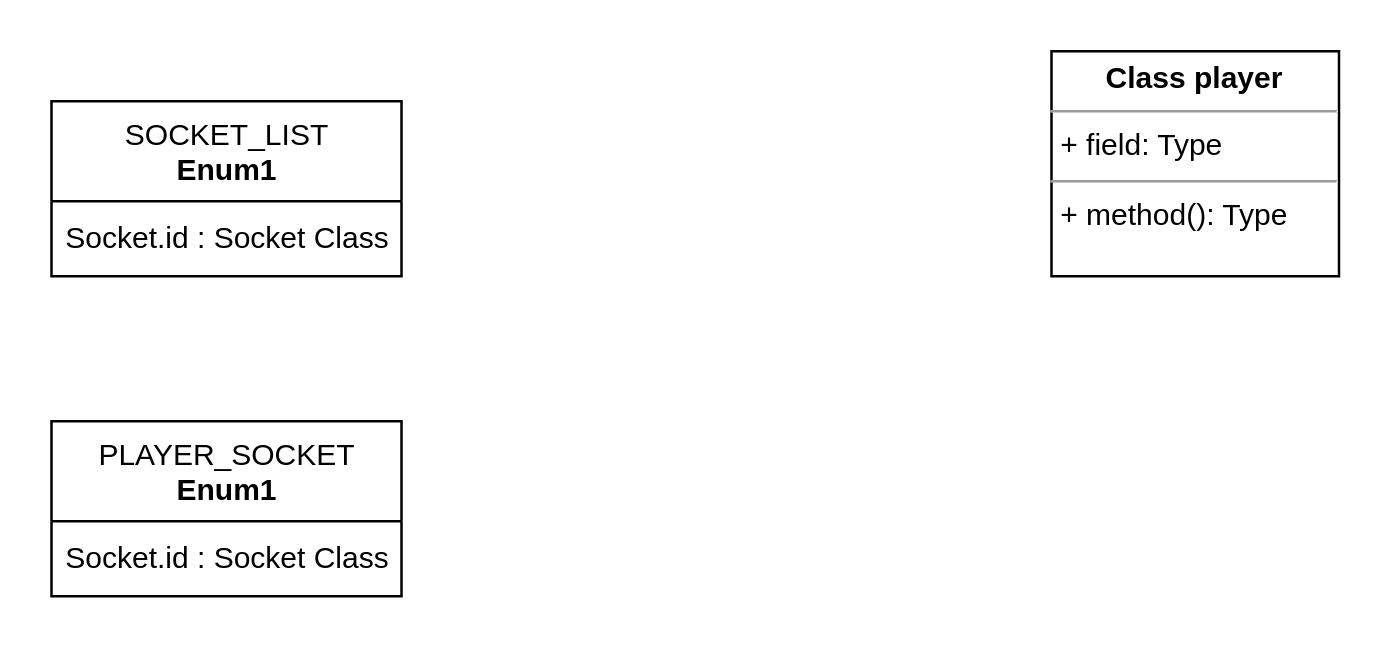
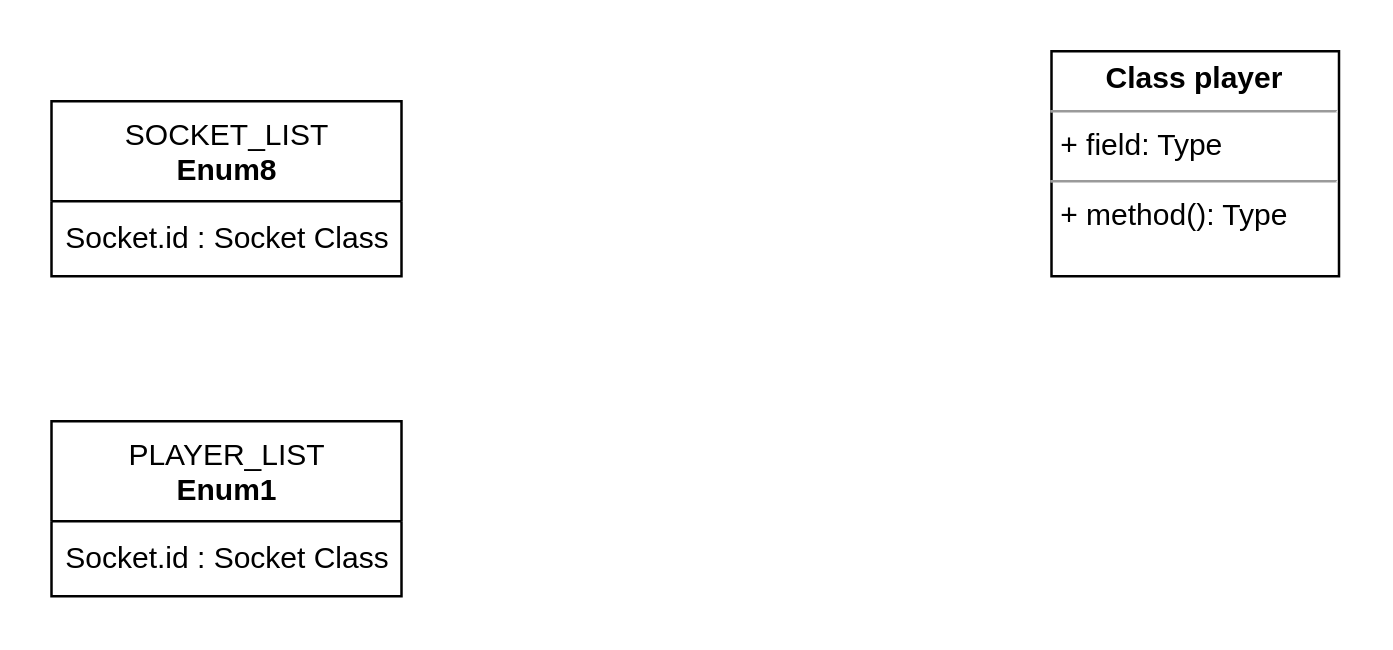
node "SOCKET_LIST Enum1": label "SOCKET_LIST Enum1" -> "SOCKET_LIST Enum8"
node "PLAYER_SOCKET Enum1": label "PLAYER_SOCKET Enum1" -> "PLAYER_LIST Enum1"
